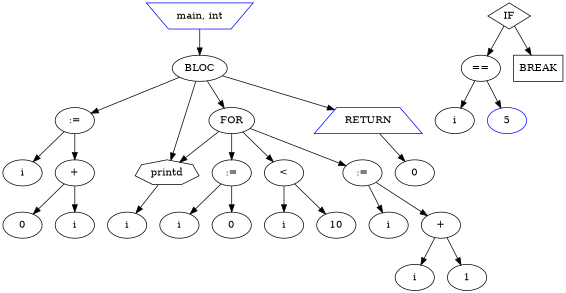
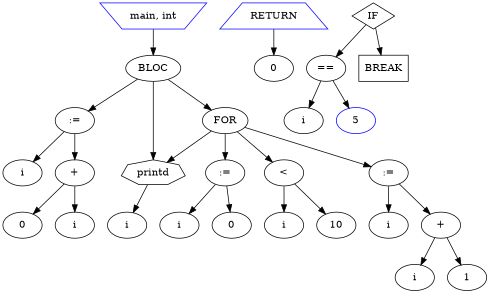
edge "BLOC" -> "RETURN": removed
